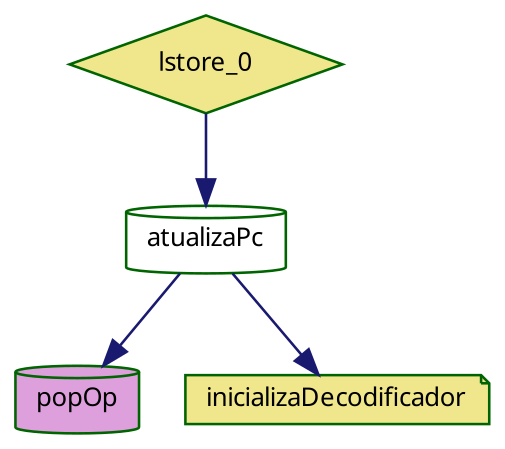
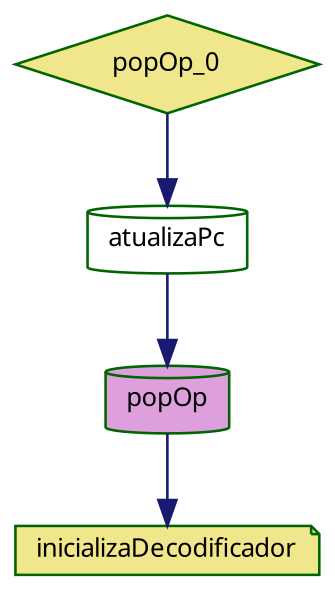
node "lstore_0": label "lstore_0" -> "popOp_0"
edge "atualizaPc" -> "inicializaDecodificador": now "popOp" -> "inicializaDecodificador"
